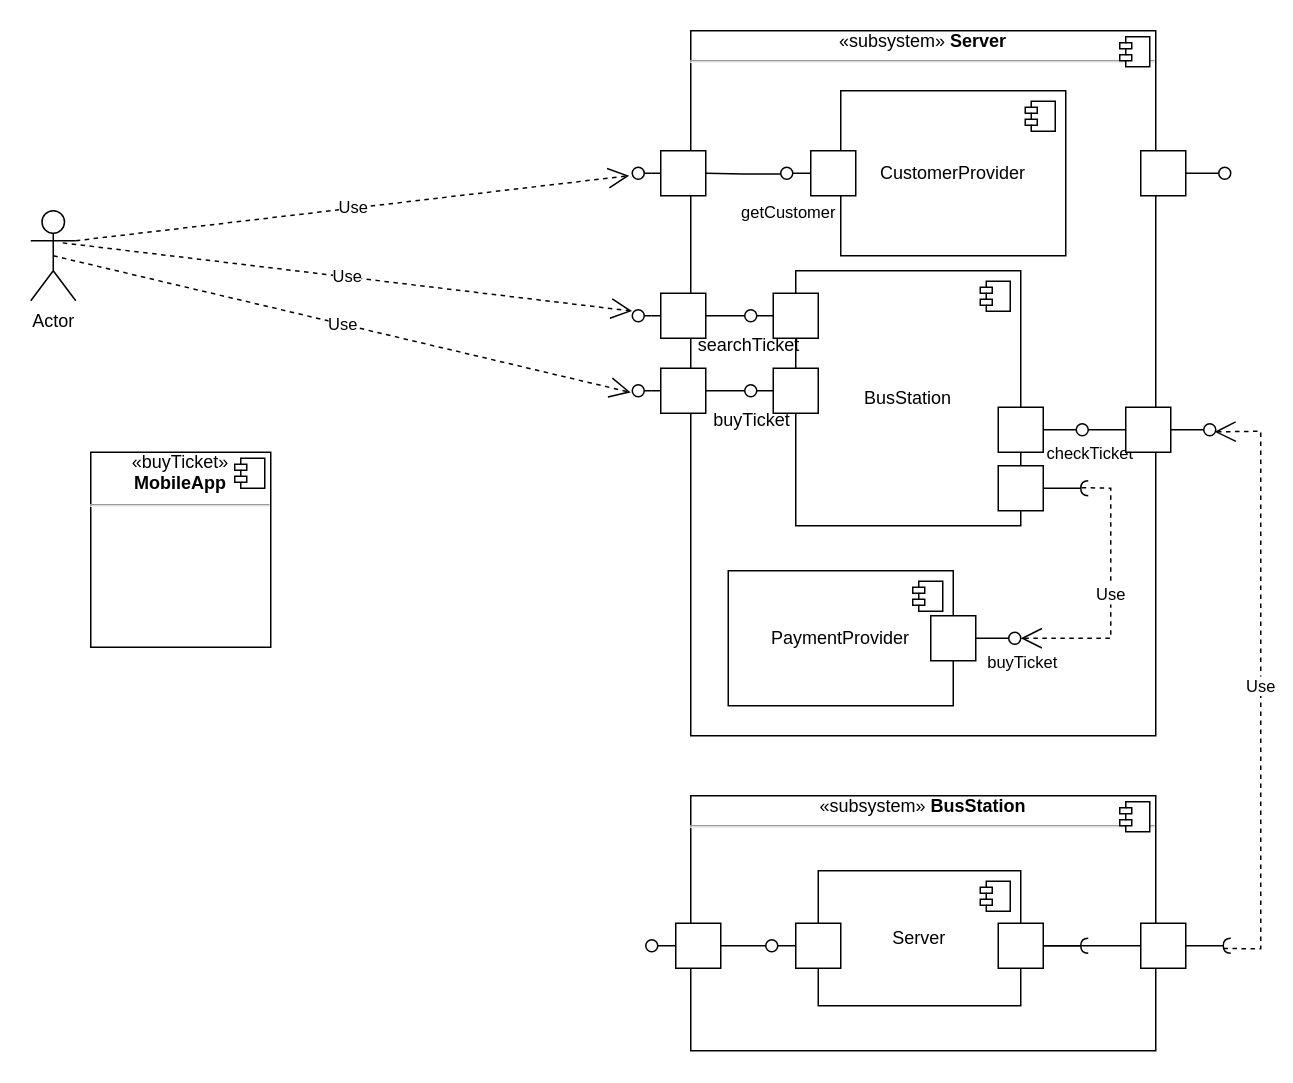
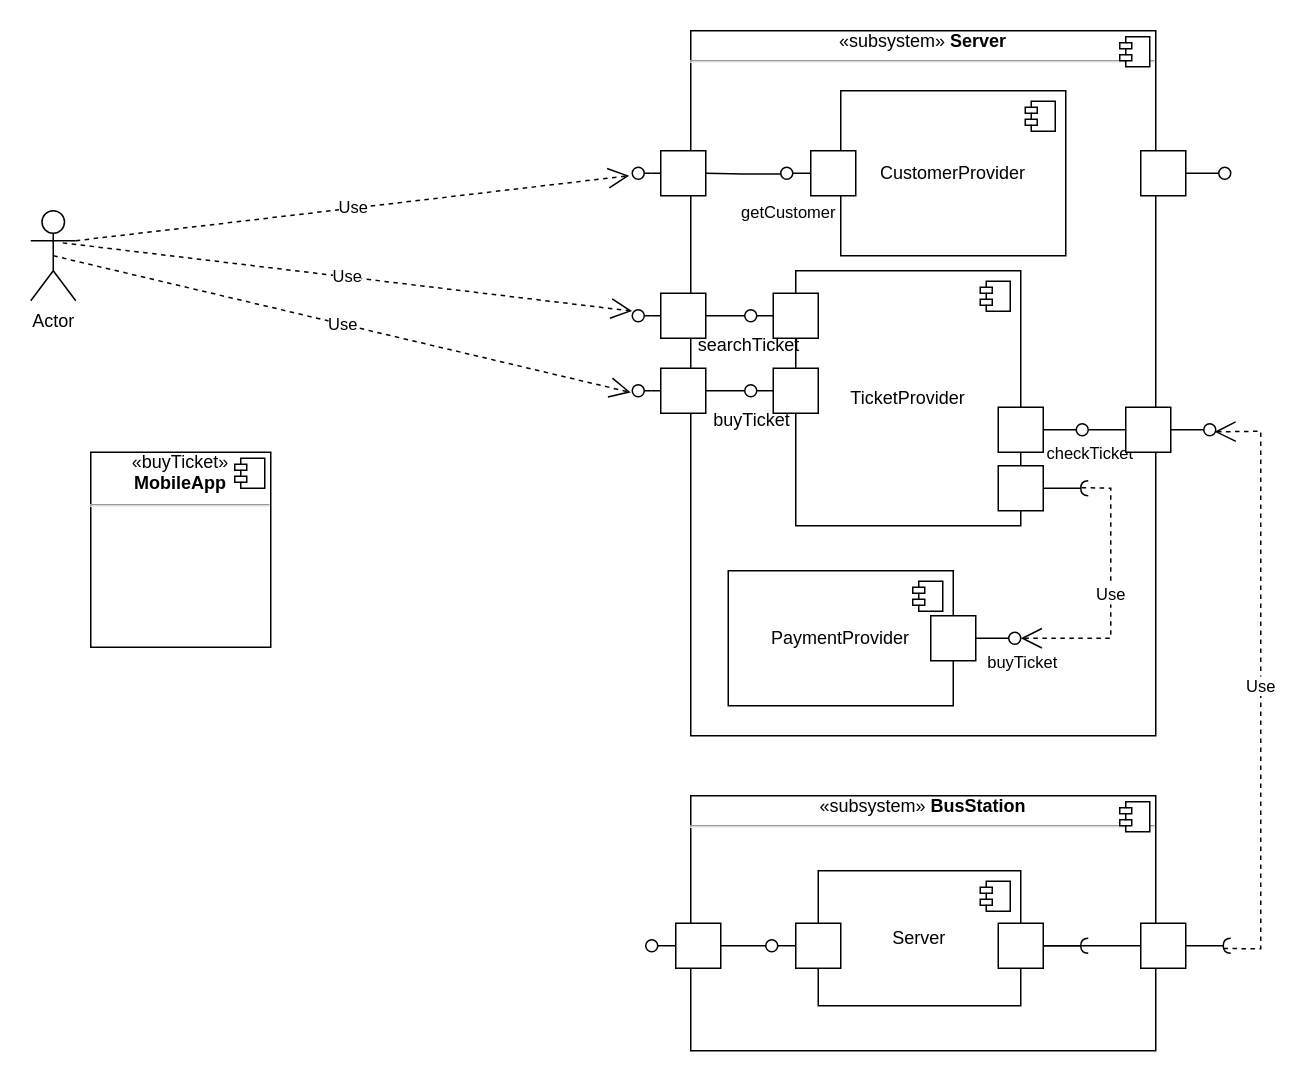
node "BusStation": label "BusStation" -> "TicketProvider"
